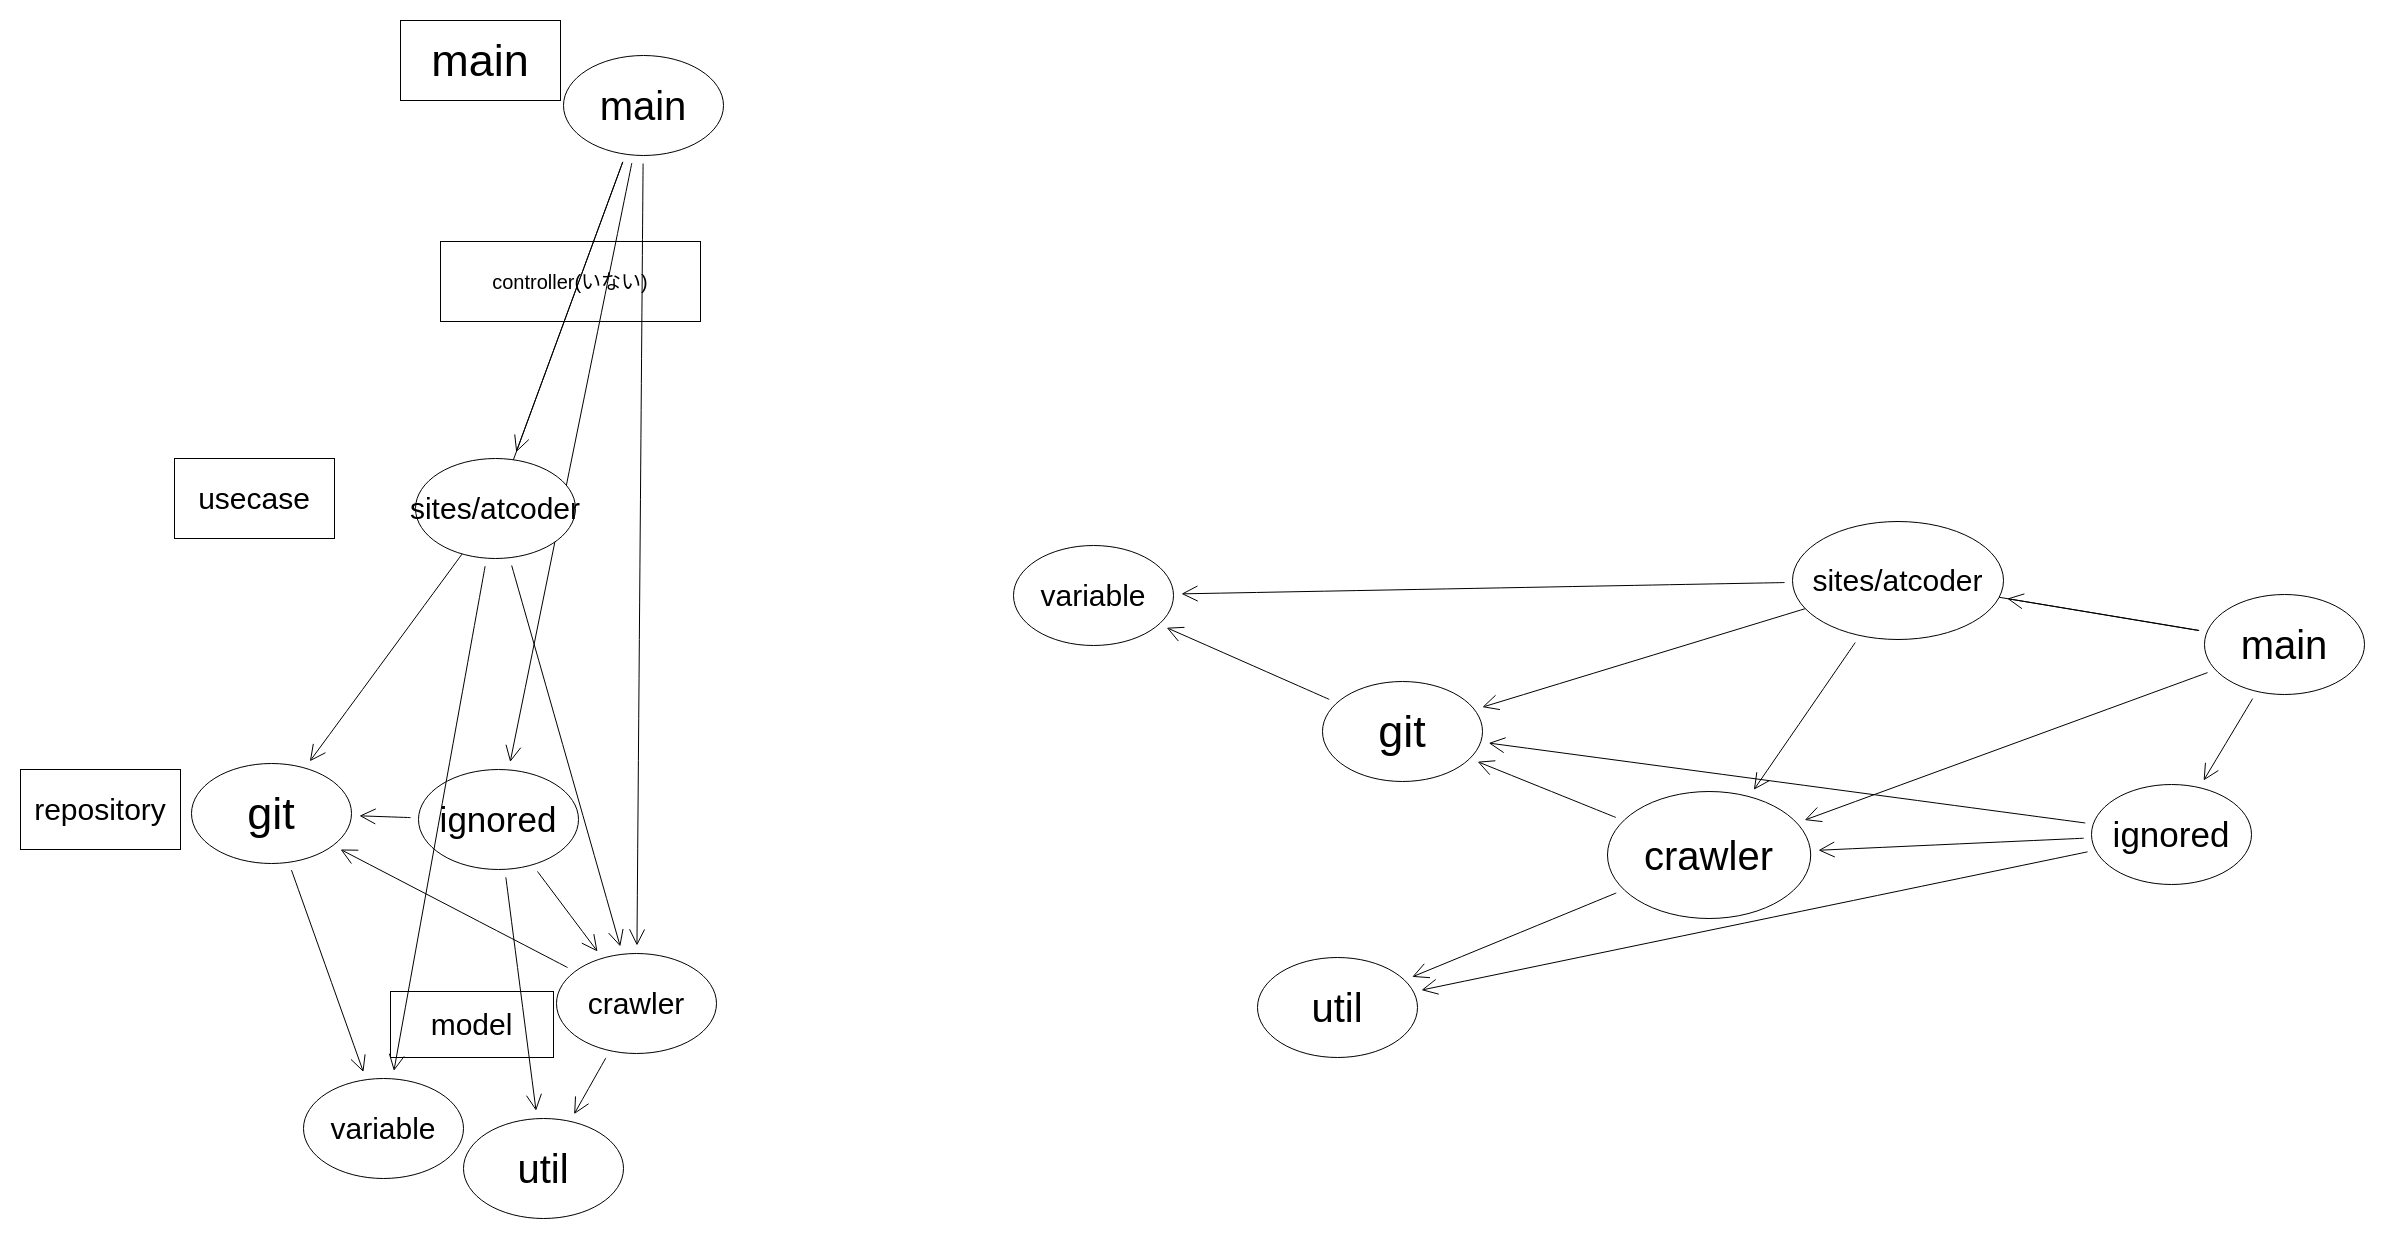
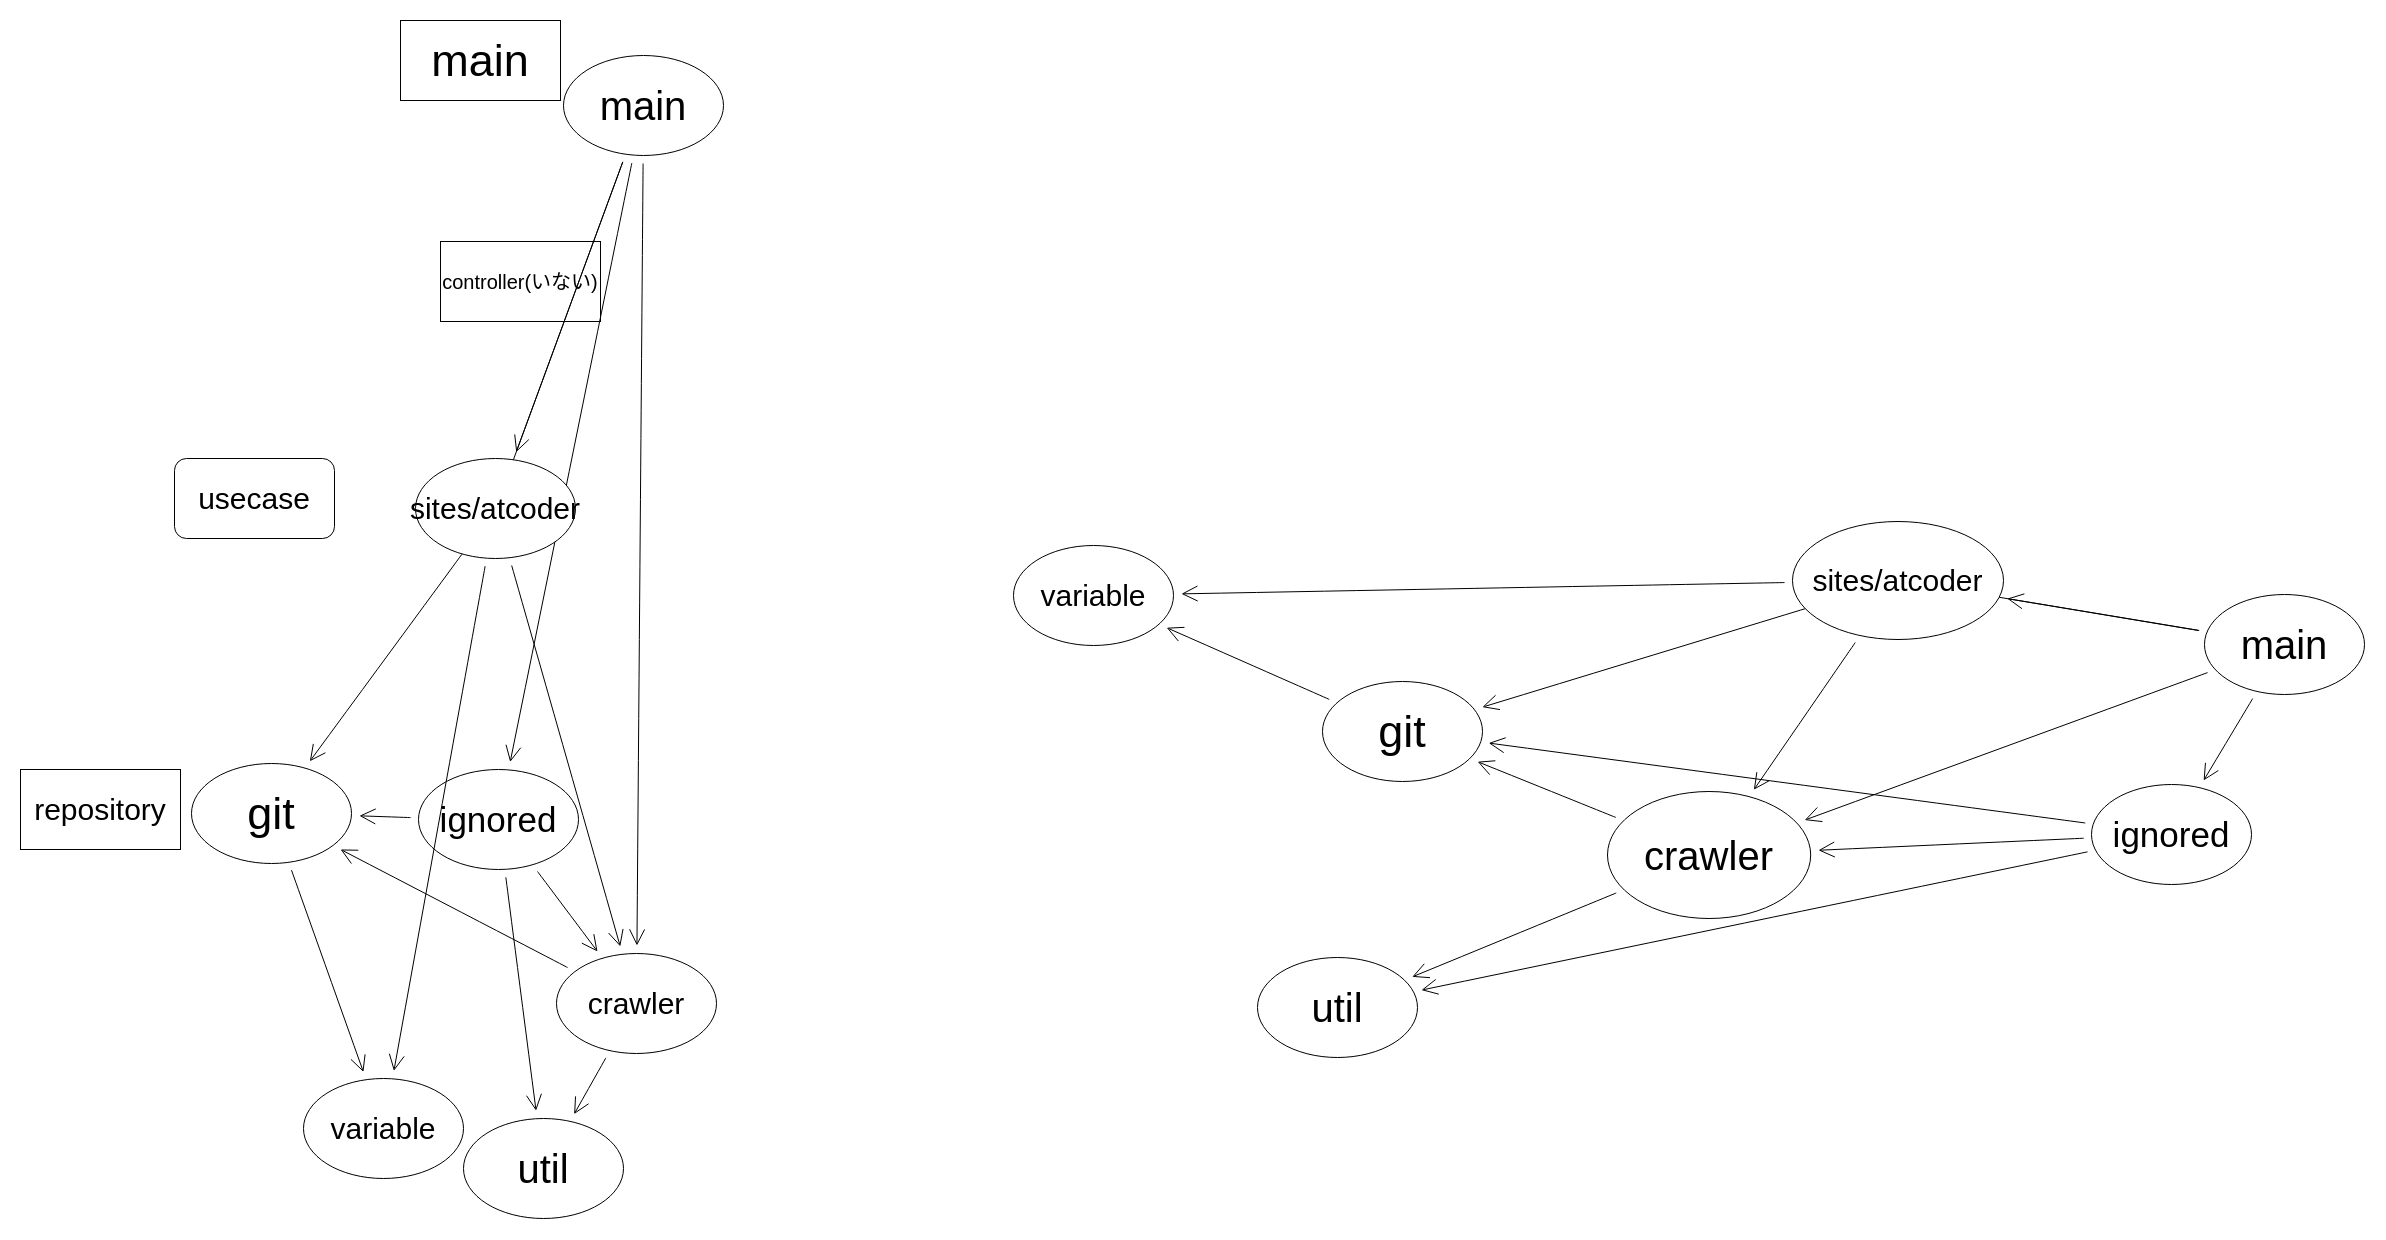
node "controller(いない)": size 260x80 -> 160x80
node "usecase": shape rectangle -> rounded rectangle
node "model": removed
